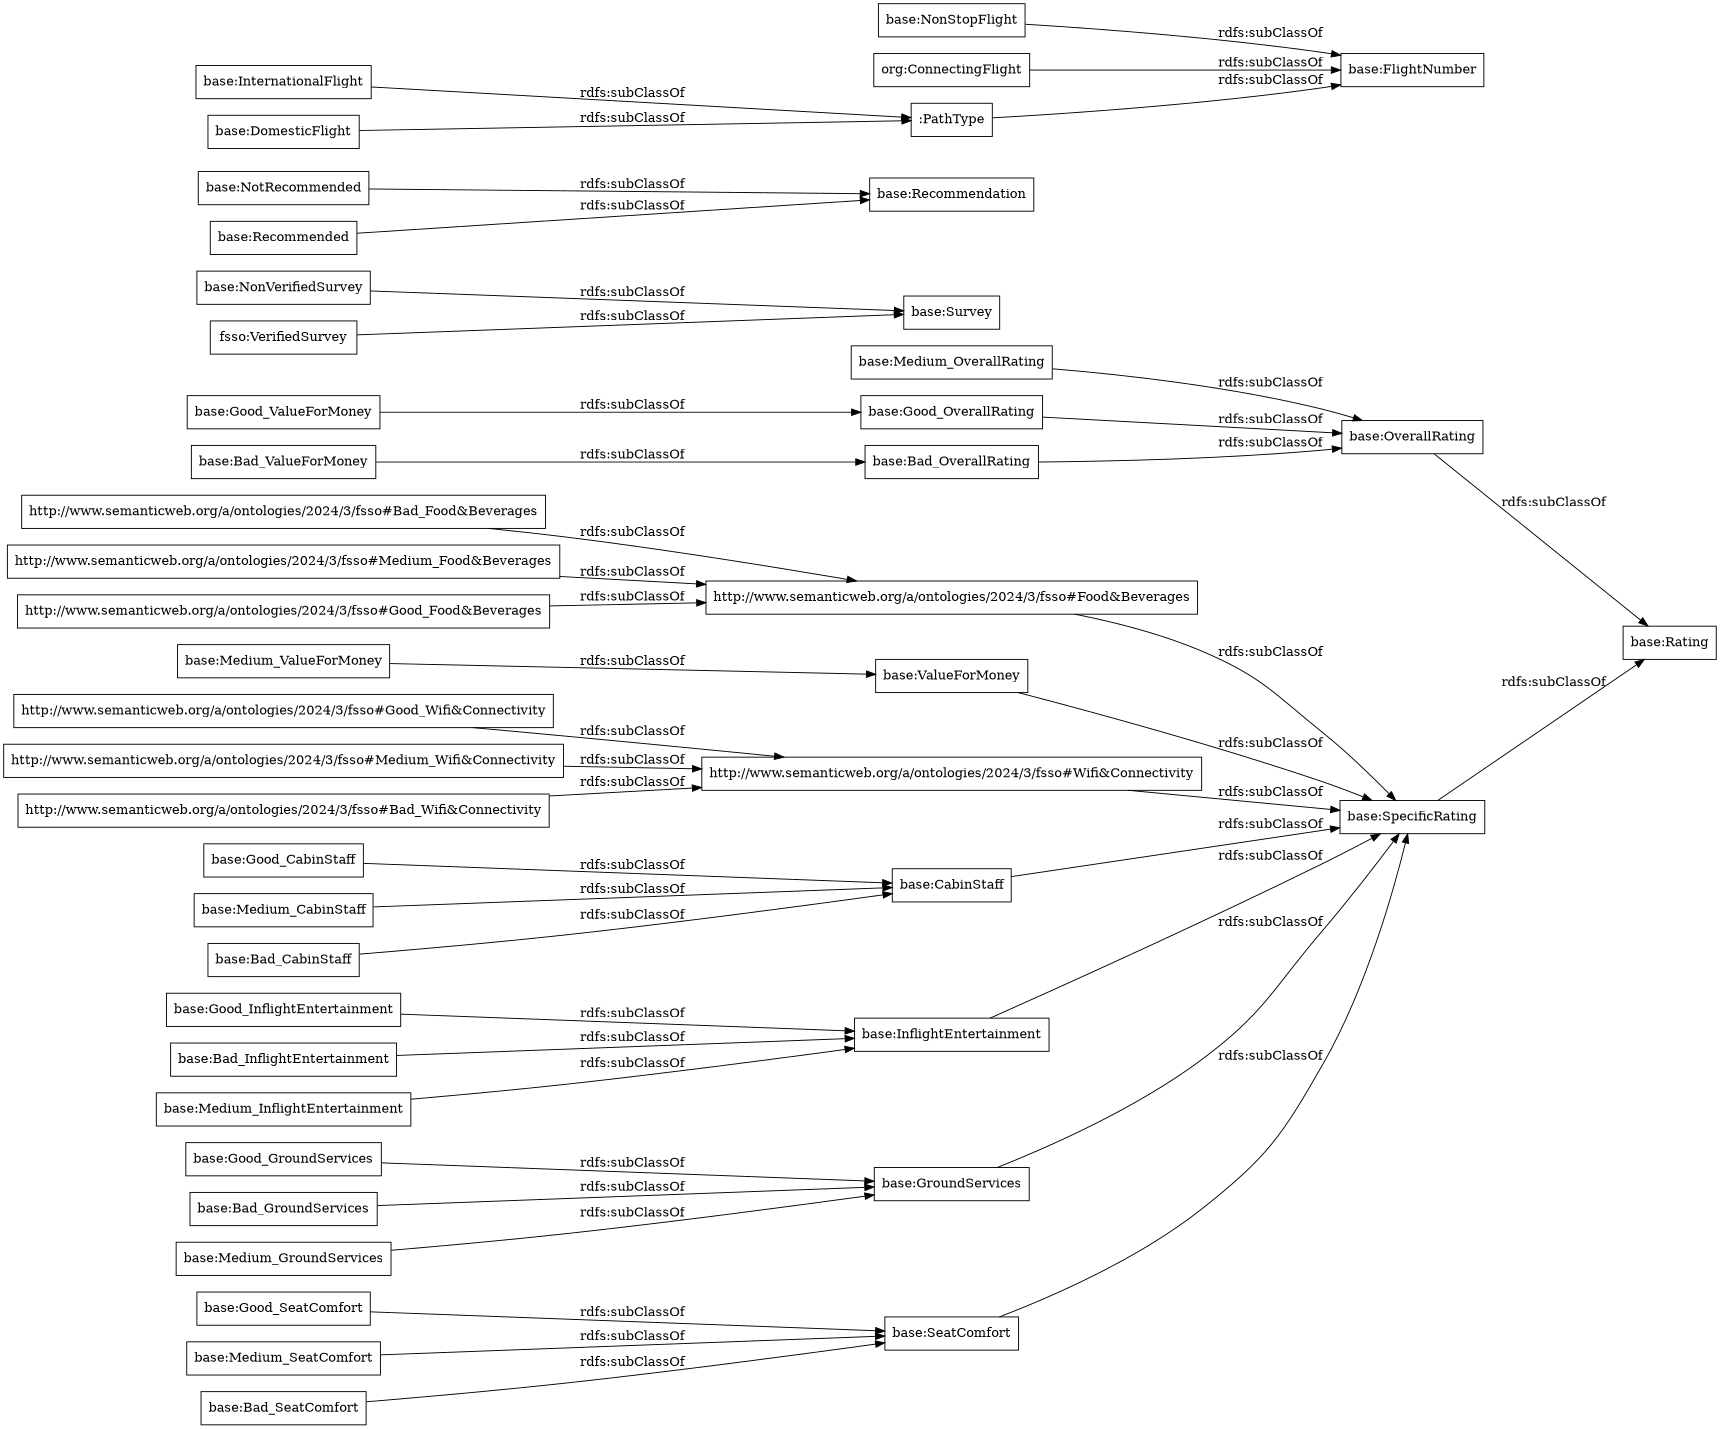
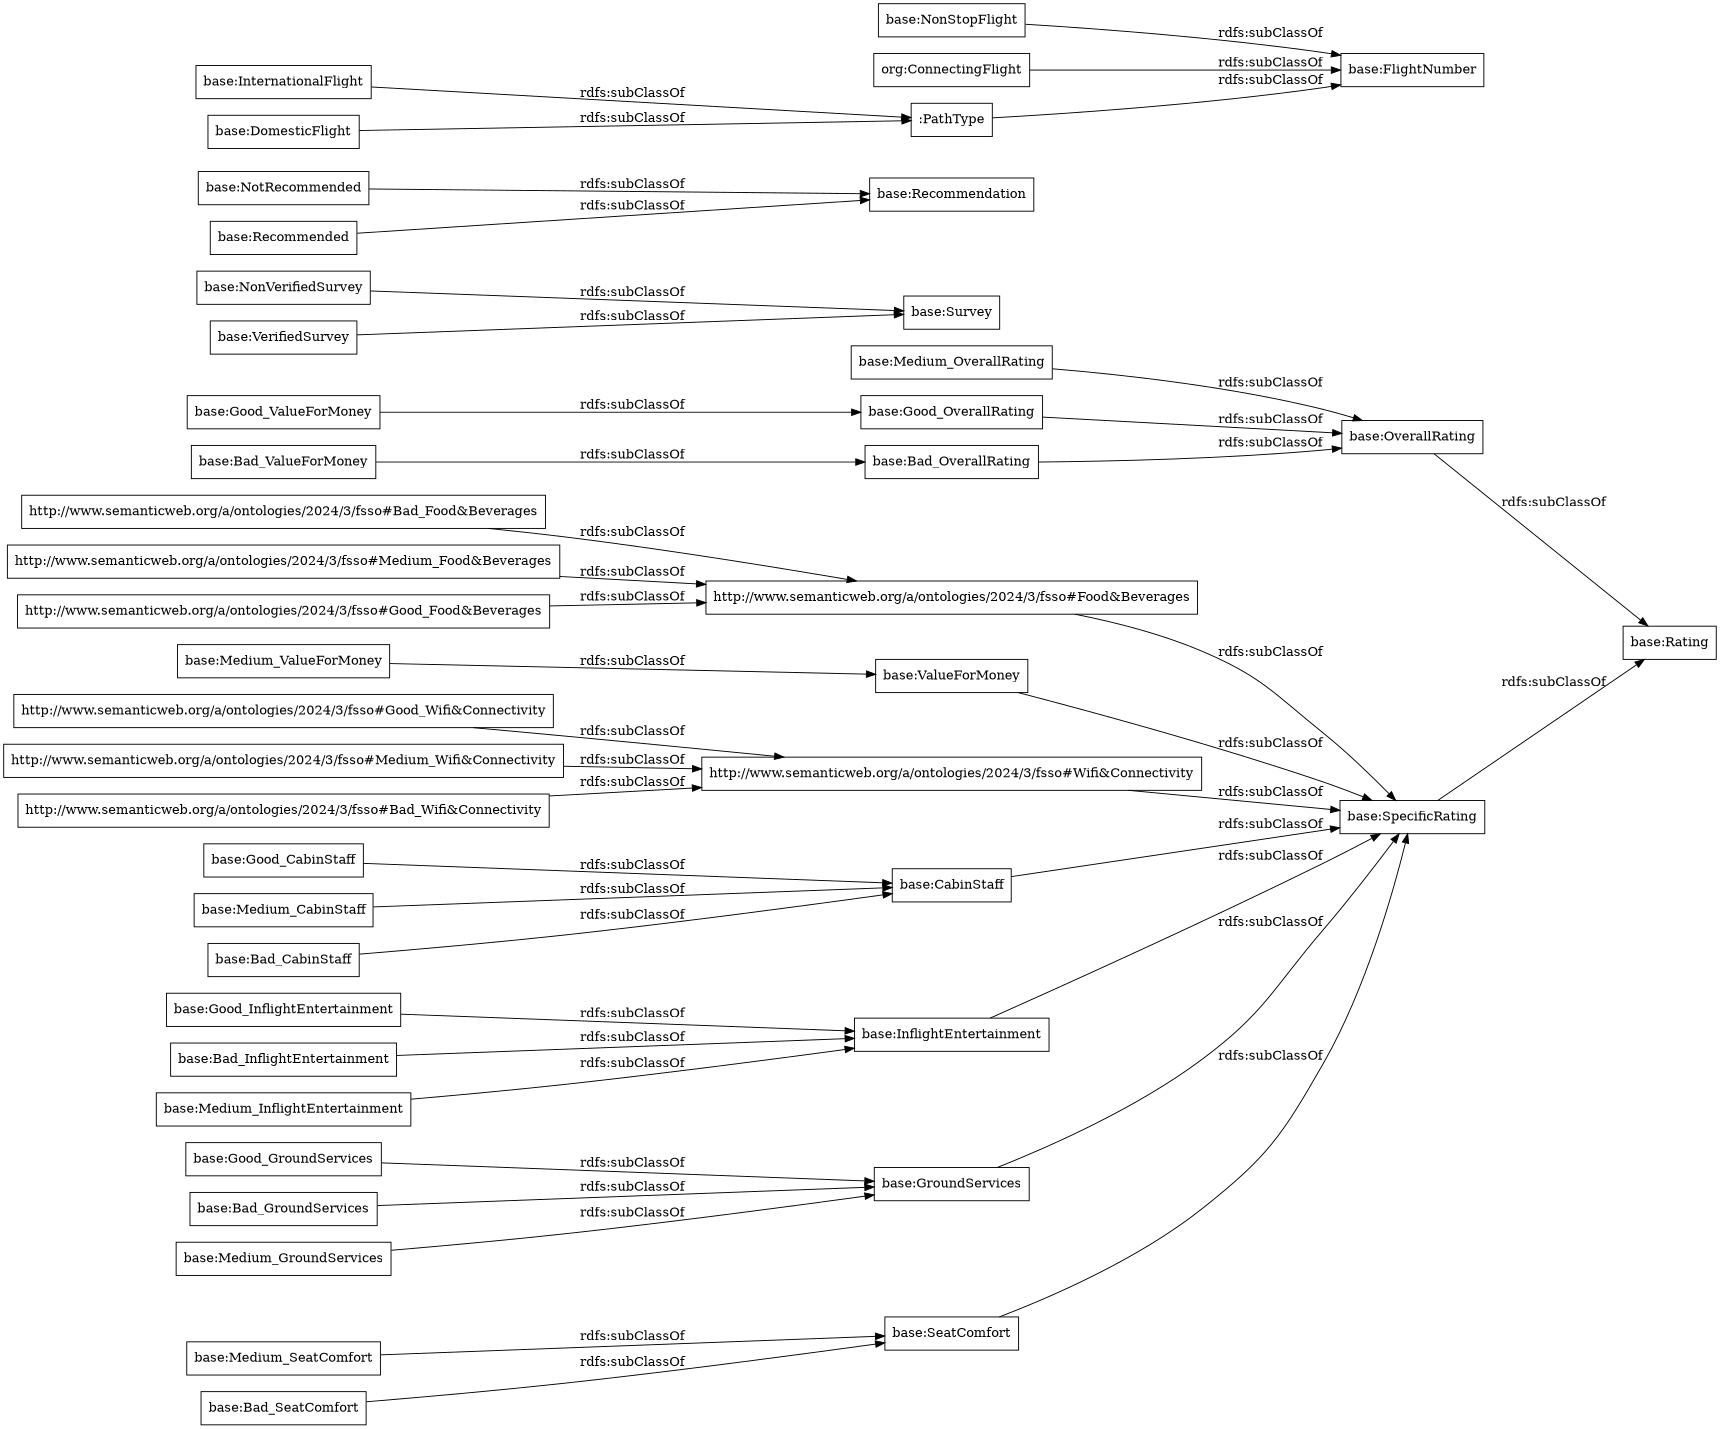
node "fsso:VerifiedSurvey": label "fsso:VerifiedSurvey" -> "base:VerifiedSurvey"
node "base:Good_SeatComfort": removed
